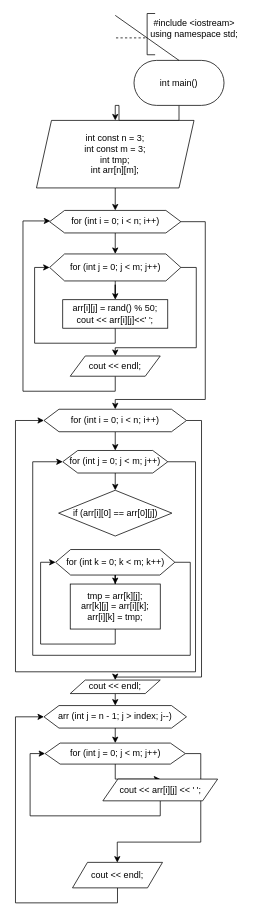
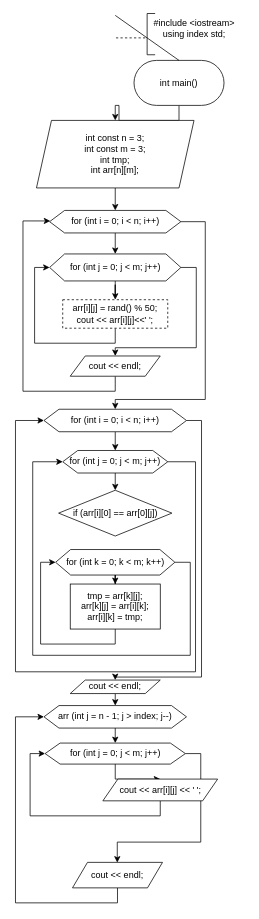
node "#include <iostream> using namespace std;": label "#include <iostream> using namespace std;" -> "#include <iostream> using index std;"
node "arr[i][j] = rand() % 50; cout << arr[i][j]<<' ';": style solid -> dashed
